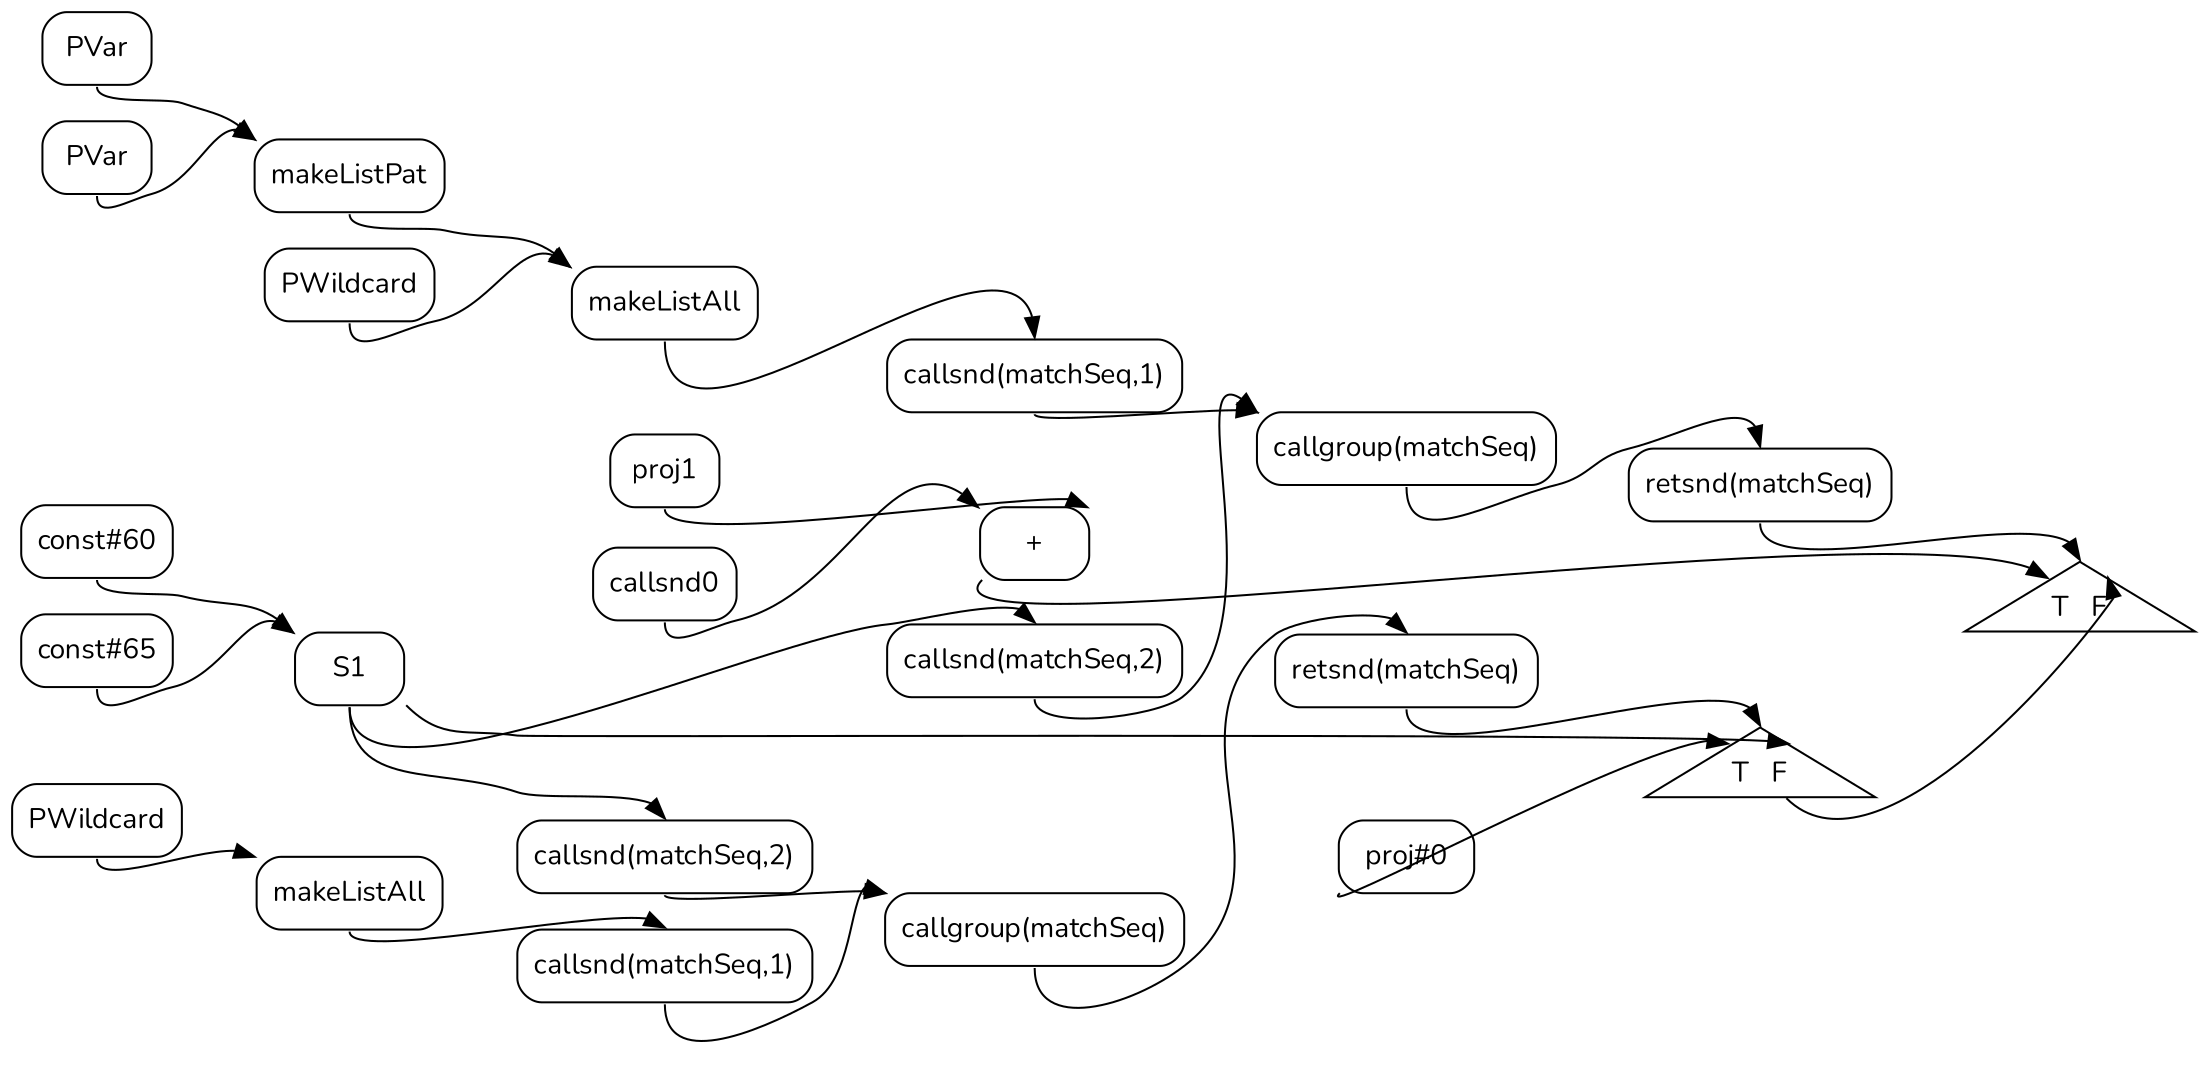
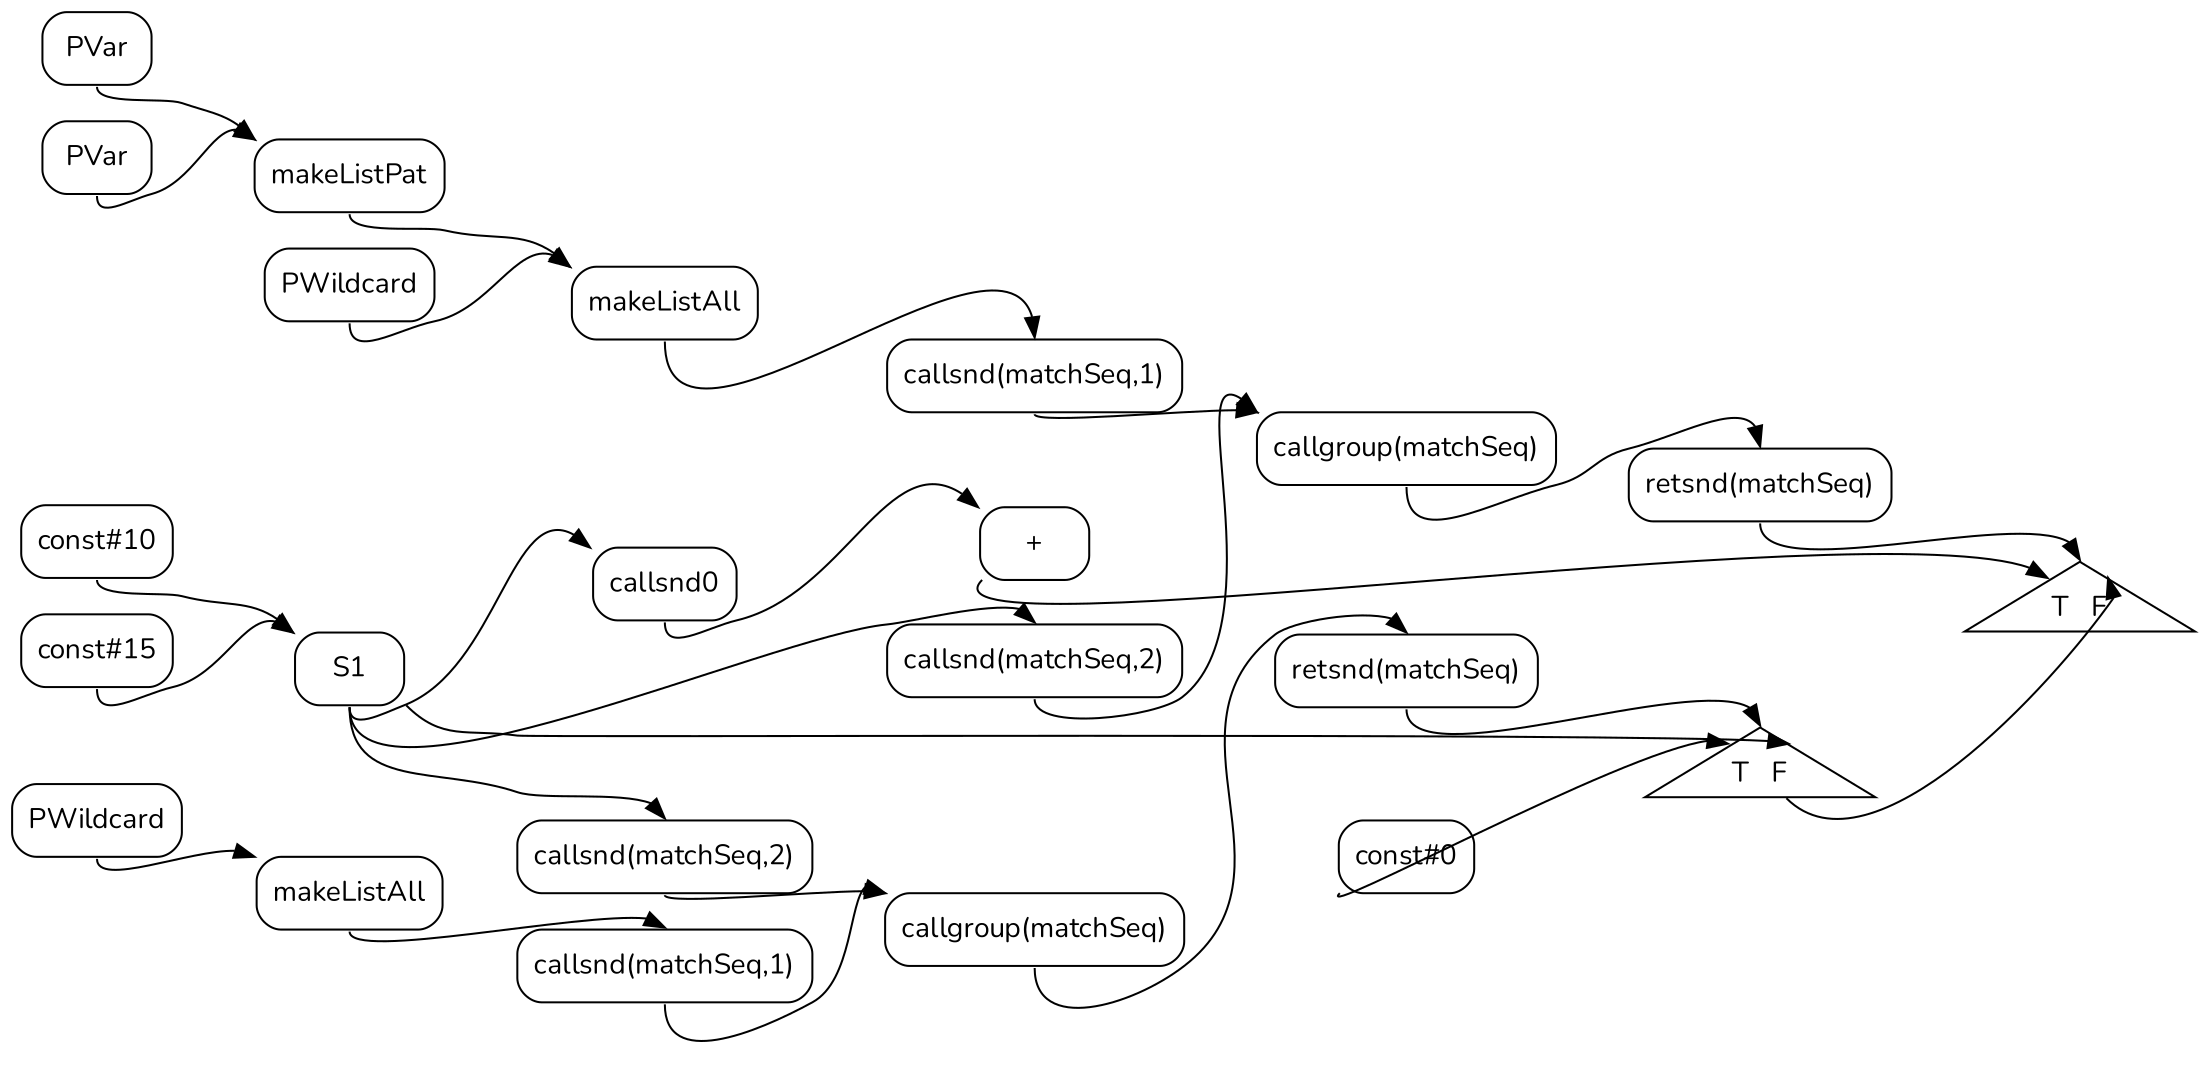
node "proj1": removed
node "const#60": label "const#60" -> "const#10"
edge "S1" -> "callsnd0": added
node "const#65": label "const#65" -> "const#15"
node "proj#0": label "proj#0" -> "const#0"
